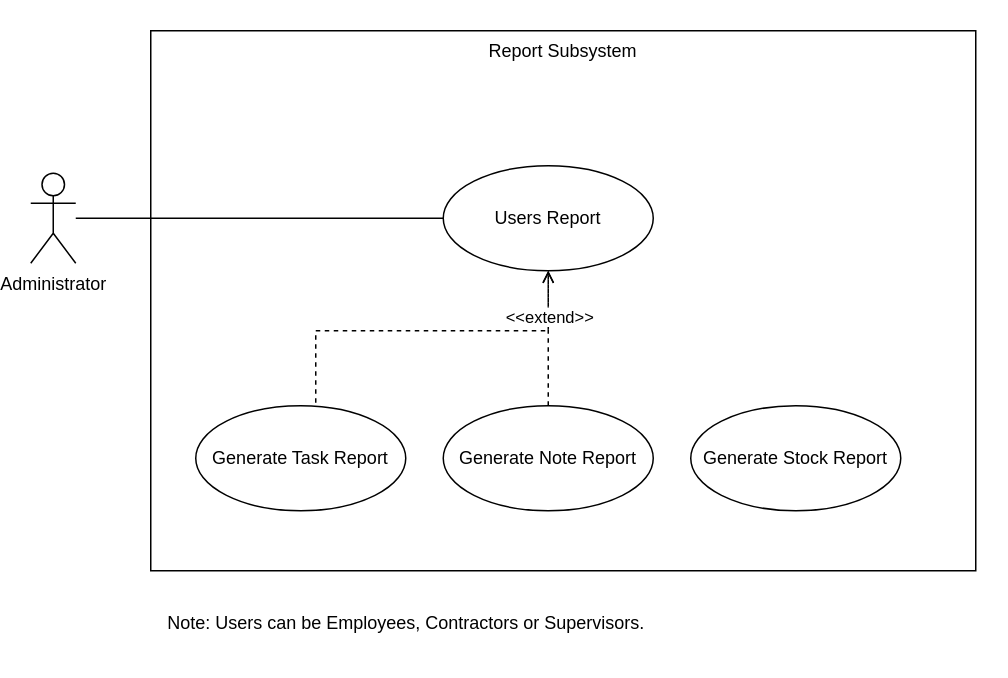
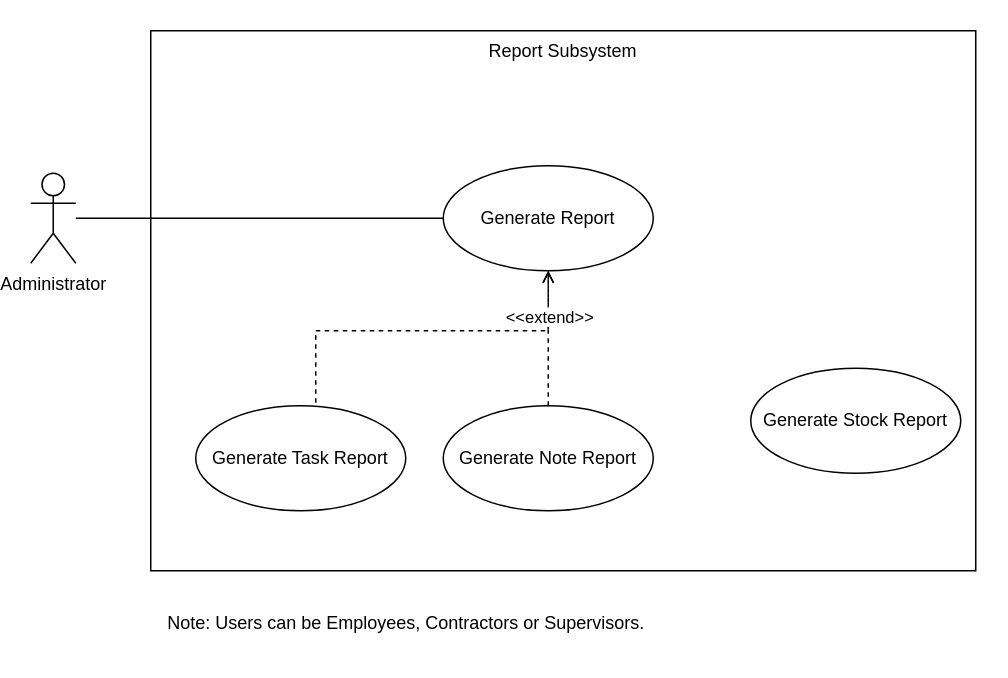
node "Users Report": label "Users Report" -> "Generate Report"
node "Generate Stock Report": moved (796, 458) -> (856, 421)
